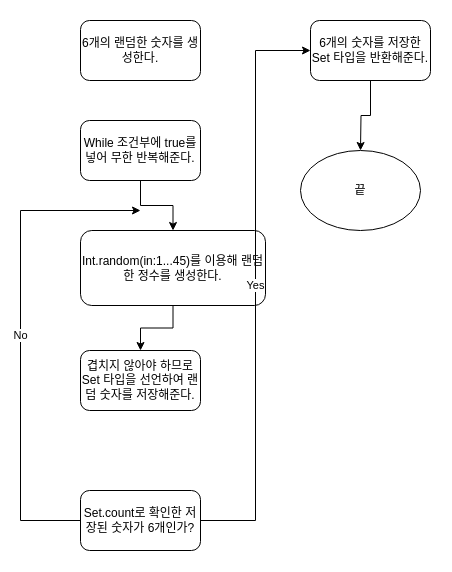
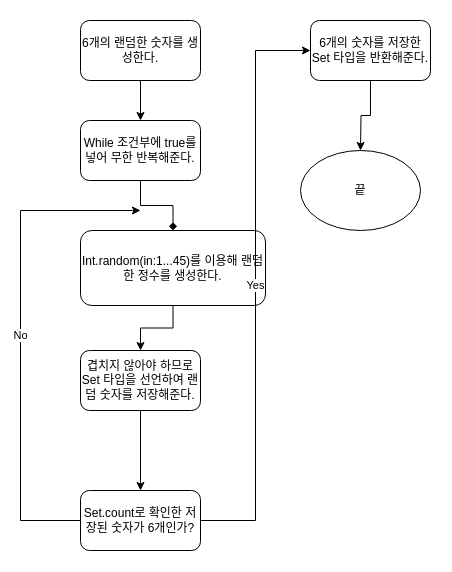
edge "6개의 랜덤한 숫자를 생성한다." -> "While 조건부에 true를 넣어 무한 반복해준다.": added
edge "While 조건부에 true를 넣어 무한 반복해준다." -> "Int.random(in:1...45)를 이용해 랜덤한 정수를 생성한다.": arrowhead classic -> diamond
edge "겹치지 않아야 하므로 Set 타입을 선언하여 랜덤 숫자를 저장해준다." -> "Set.count로 확인한 저장된 숫자가 6개인가?": added
